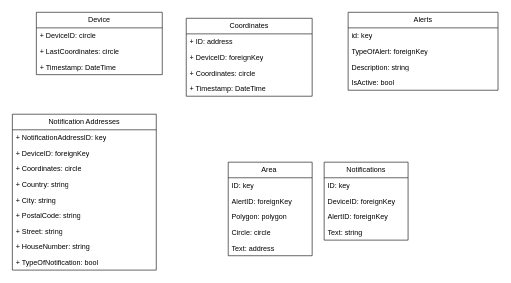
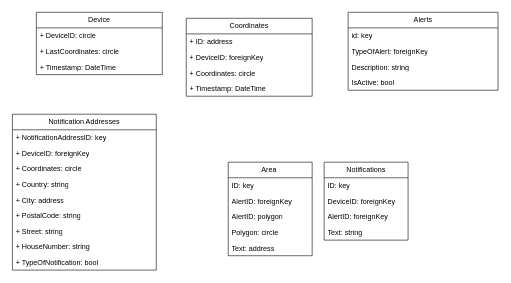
node "+ City: string": label "+ City: string" -> "+ City: address"
node "Polygon: polygon": label "Polygon: polygon" -> "AlertID: polygon"
node "Circle: circle": label "Circle: circle" -> "Polygon: circle"
